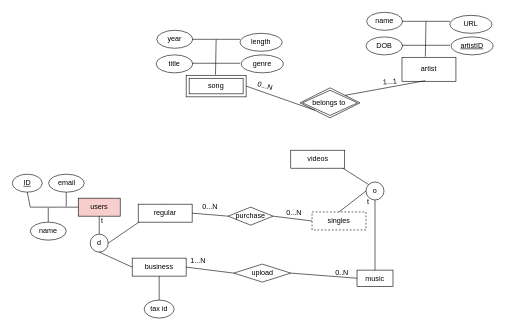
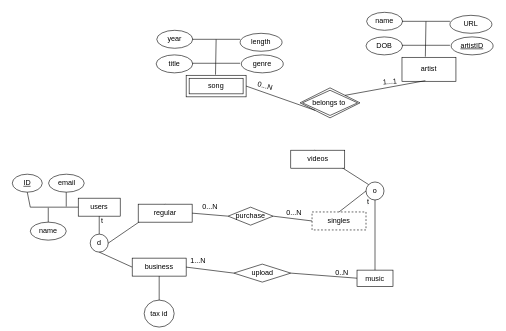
node "users": fillcolor #f8cecc -> #ffffff
node "tax id": size 30x18 -> 30x27
